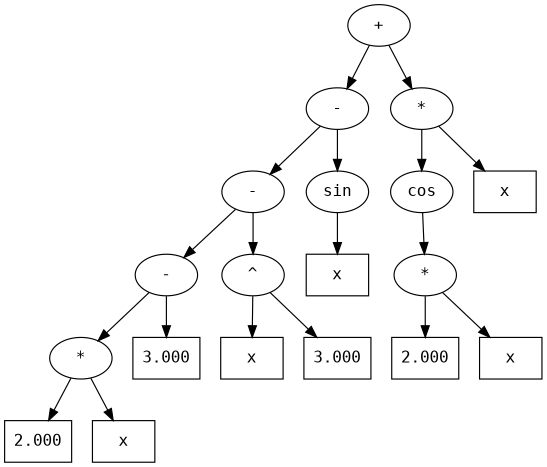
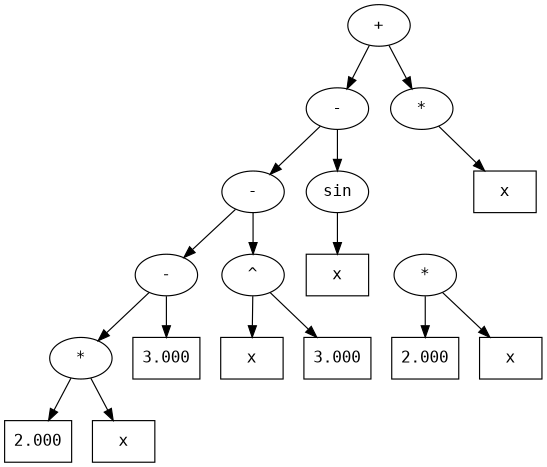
node "cos": removed
